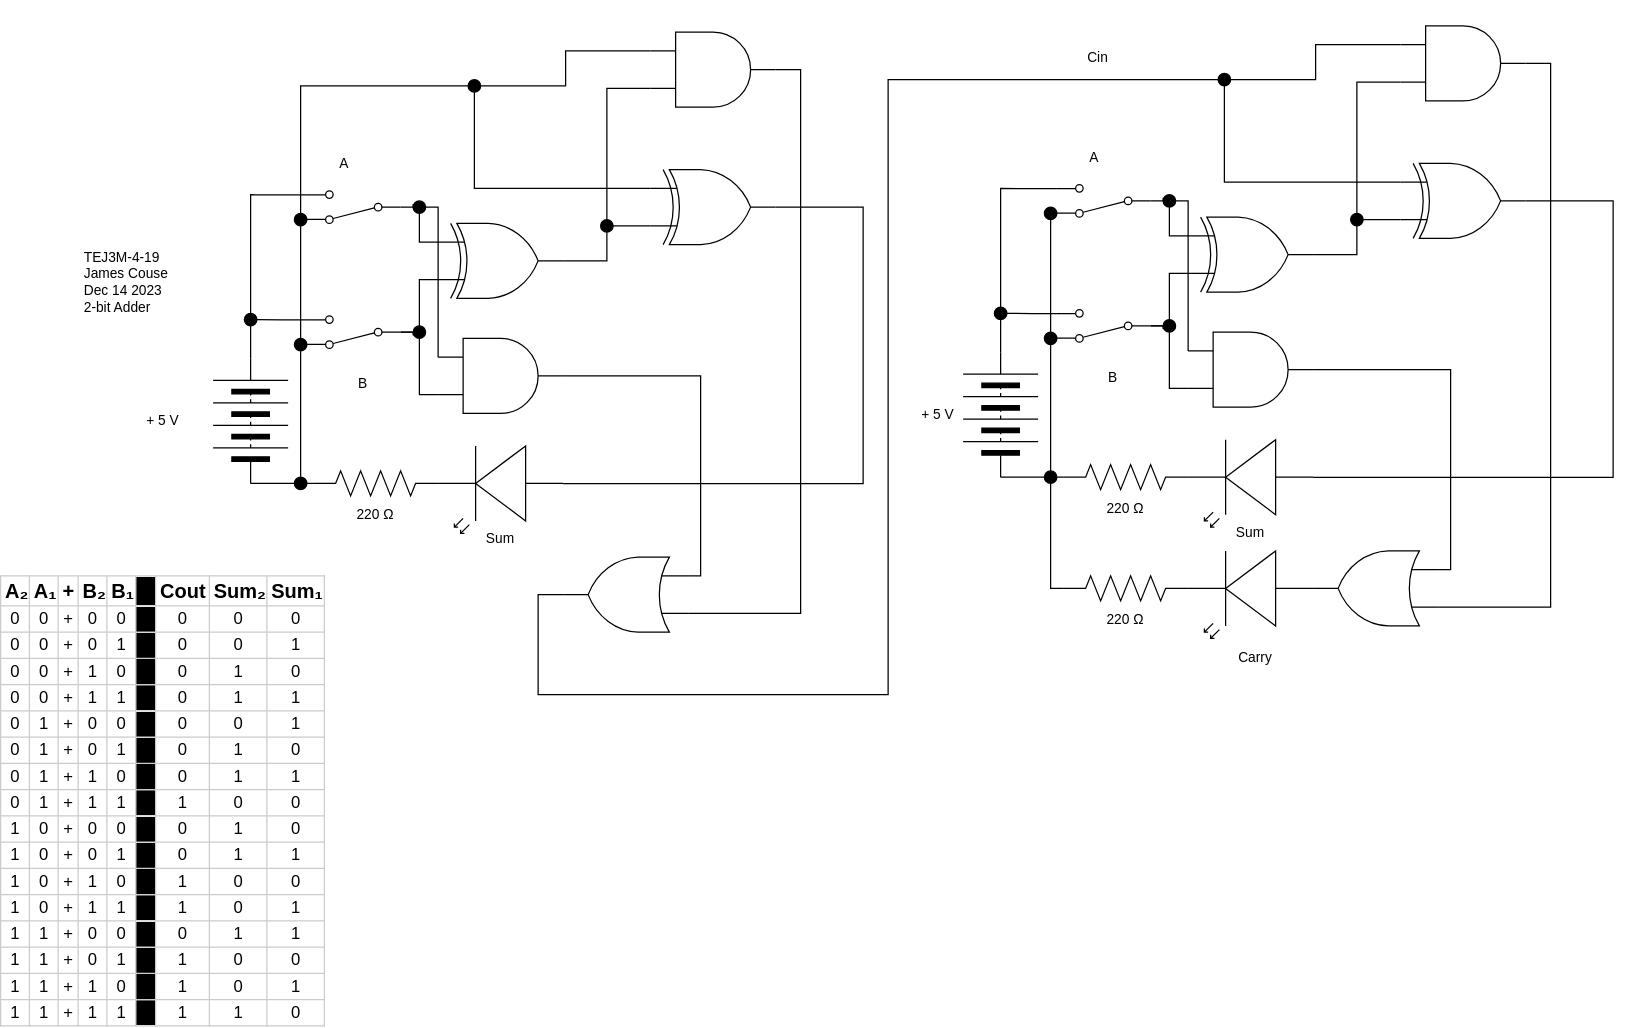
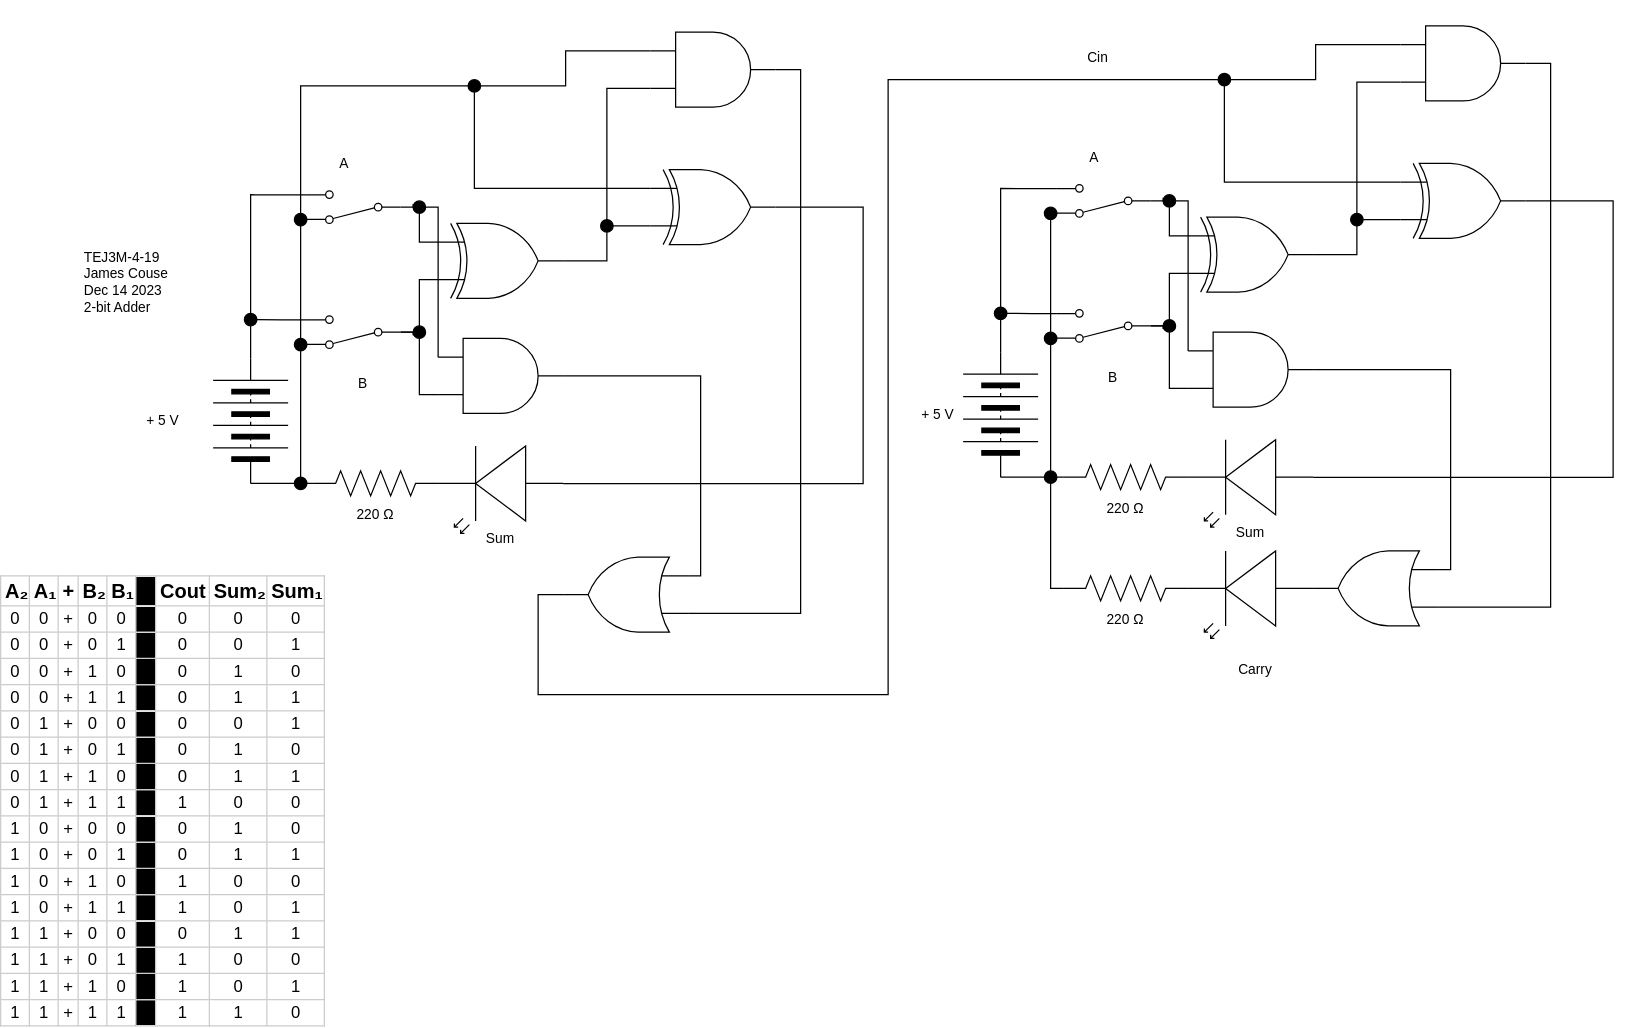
node "Carry": moved (1256, 657) -> (1256, 669)
